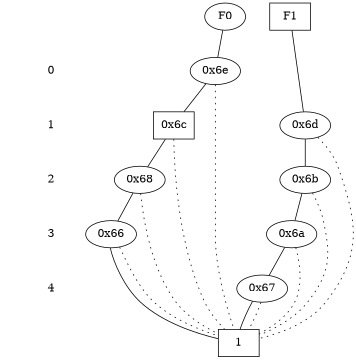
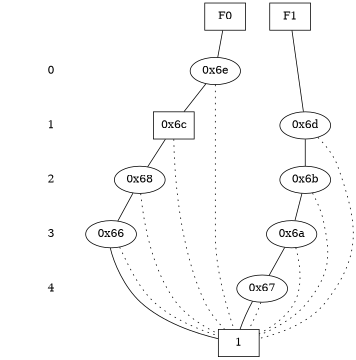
node "F0": shape ellipse -> box
